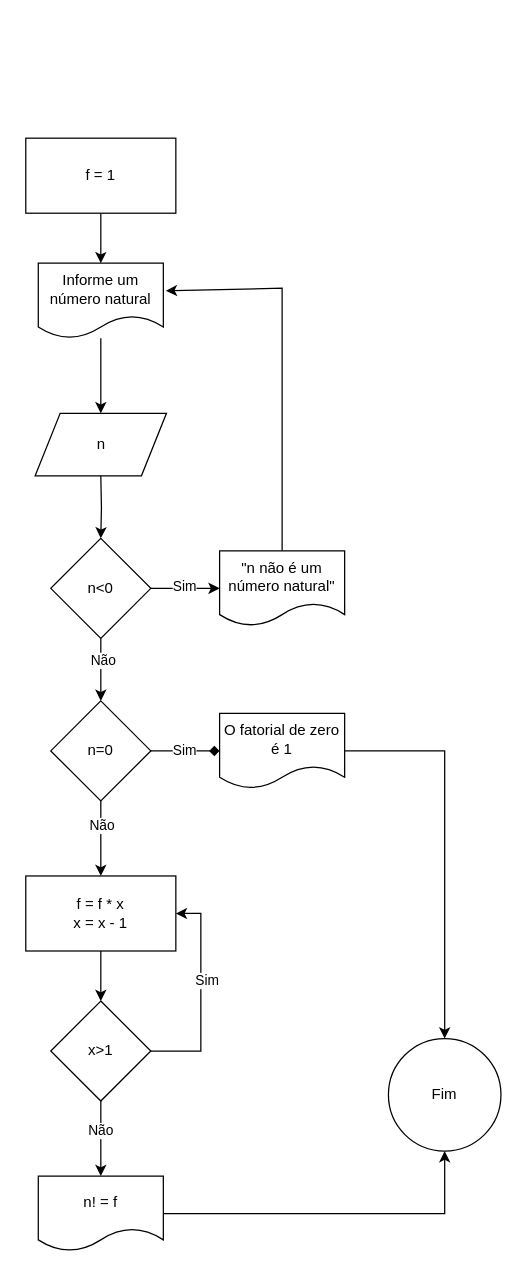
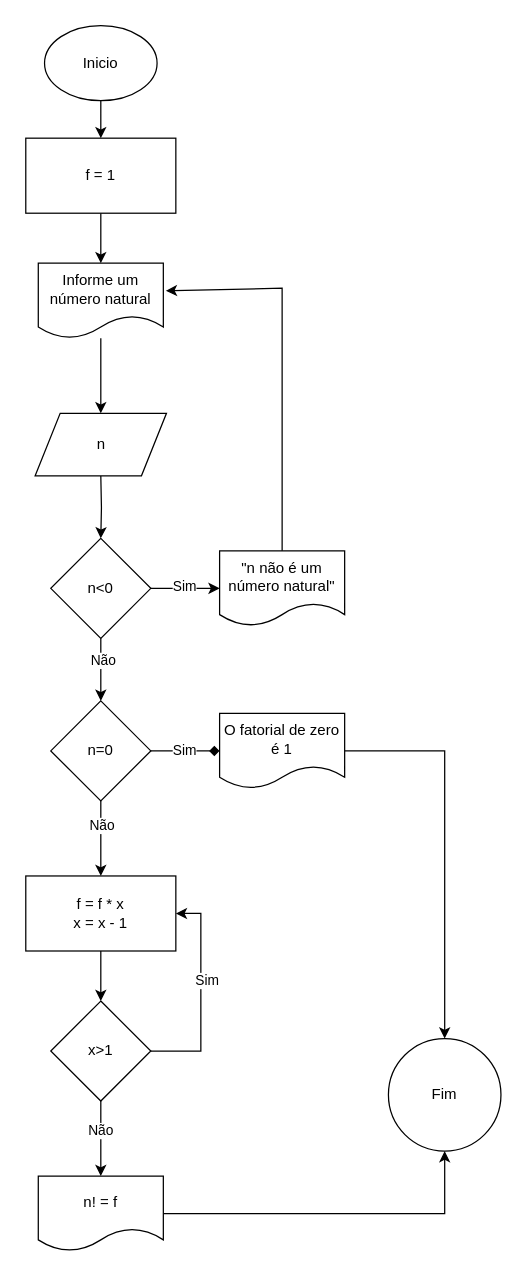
node "Inicio": added
edge "Inicio" -> "f = 1": added
